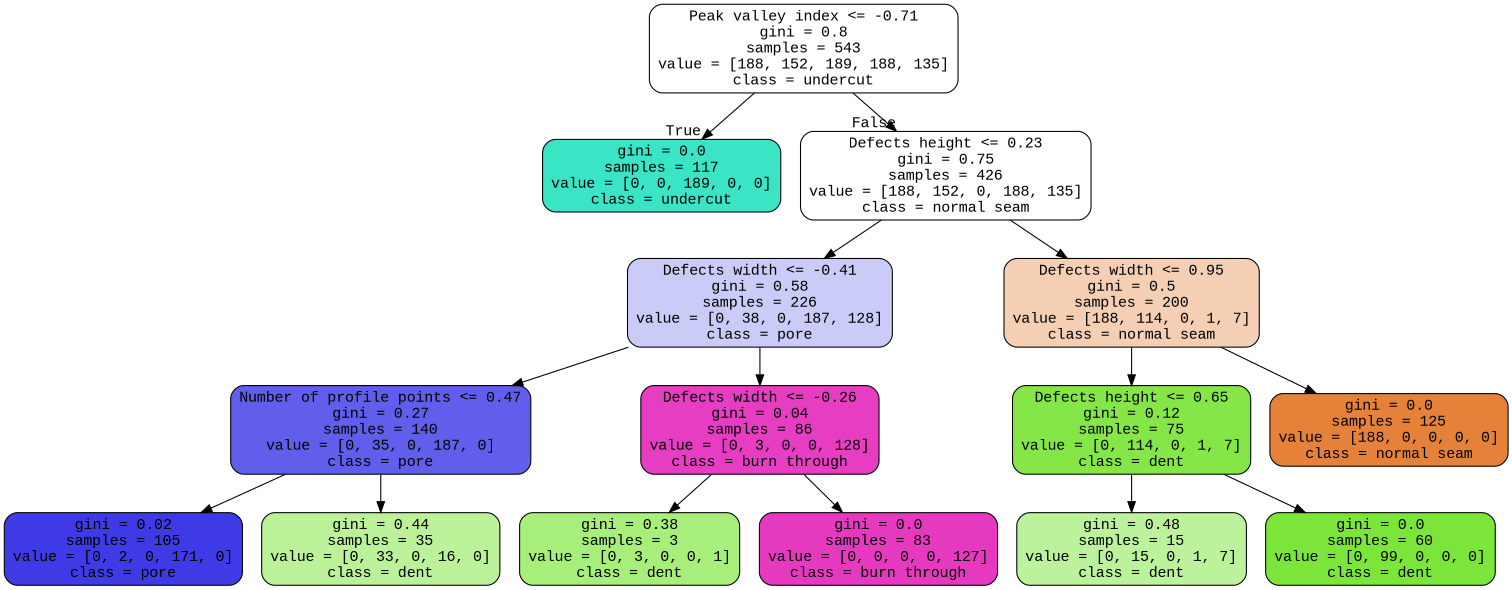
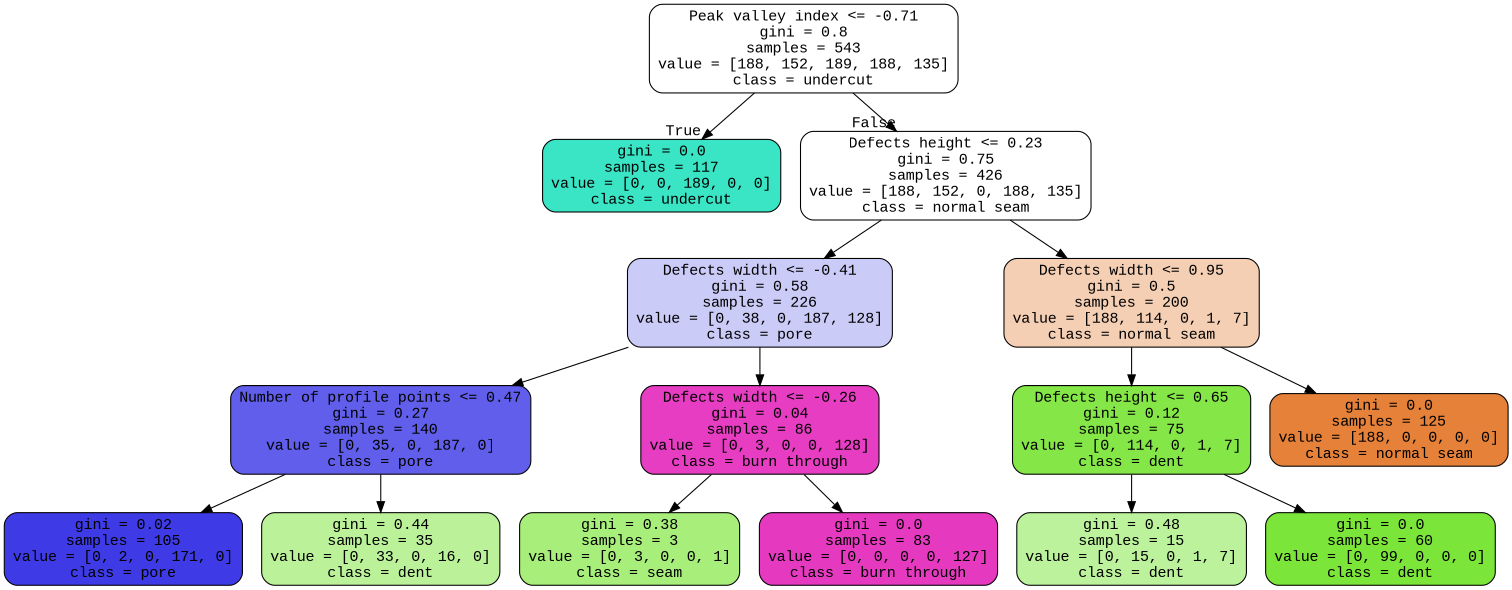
node "gini = 0.38 samples = 3 value = [0, 3, 0, 0, 1] class = dent": label "gini = 0.38 samples = 3 value = [0, 3, 0, 0, 1] class = dent" -> "gini = 0.38 samples = 3 value = [0, 3, 0, 0, 1] class = seam"
